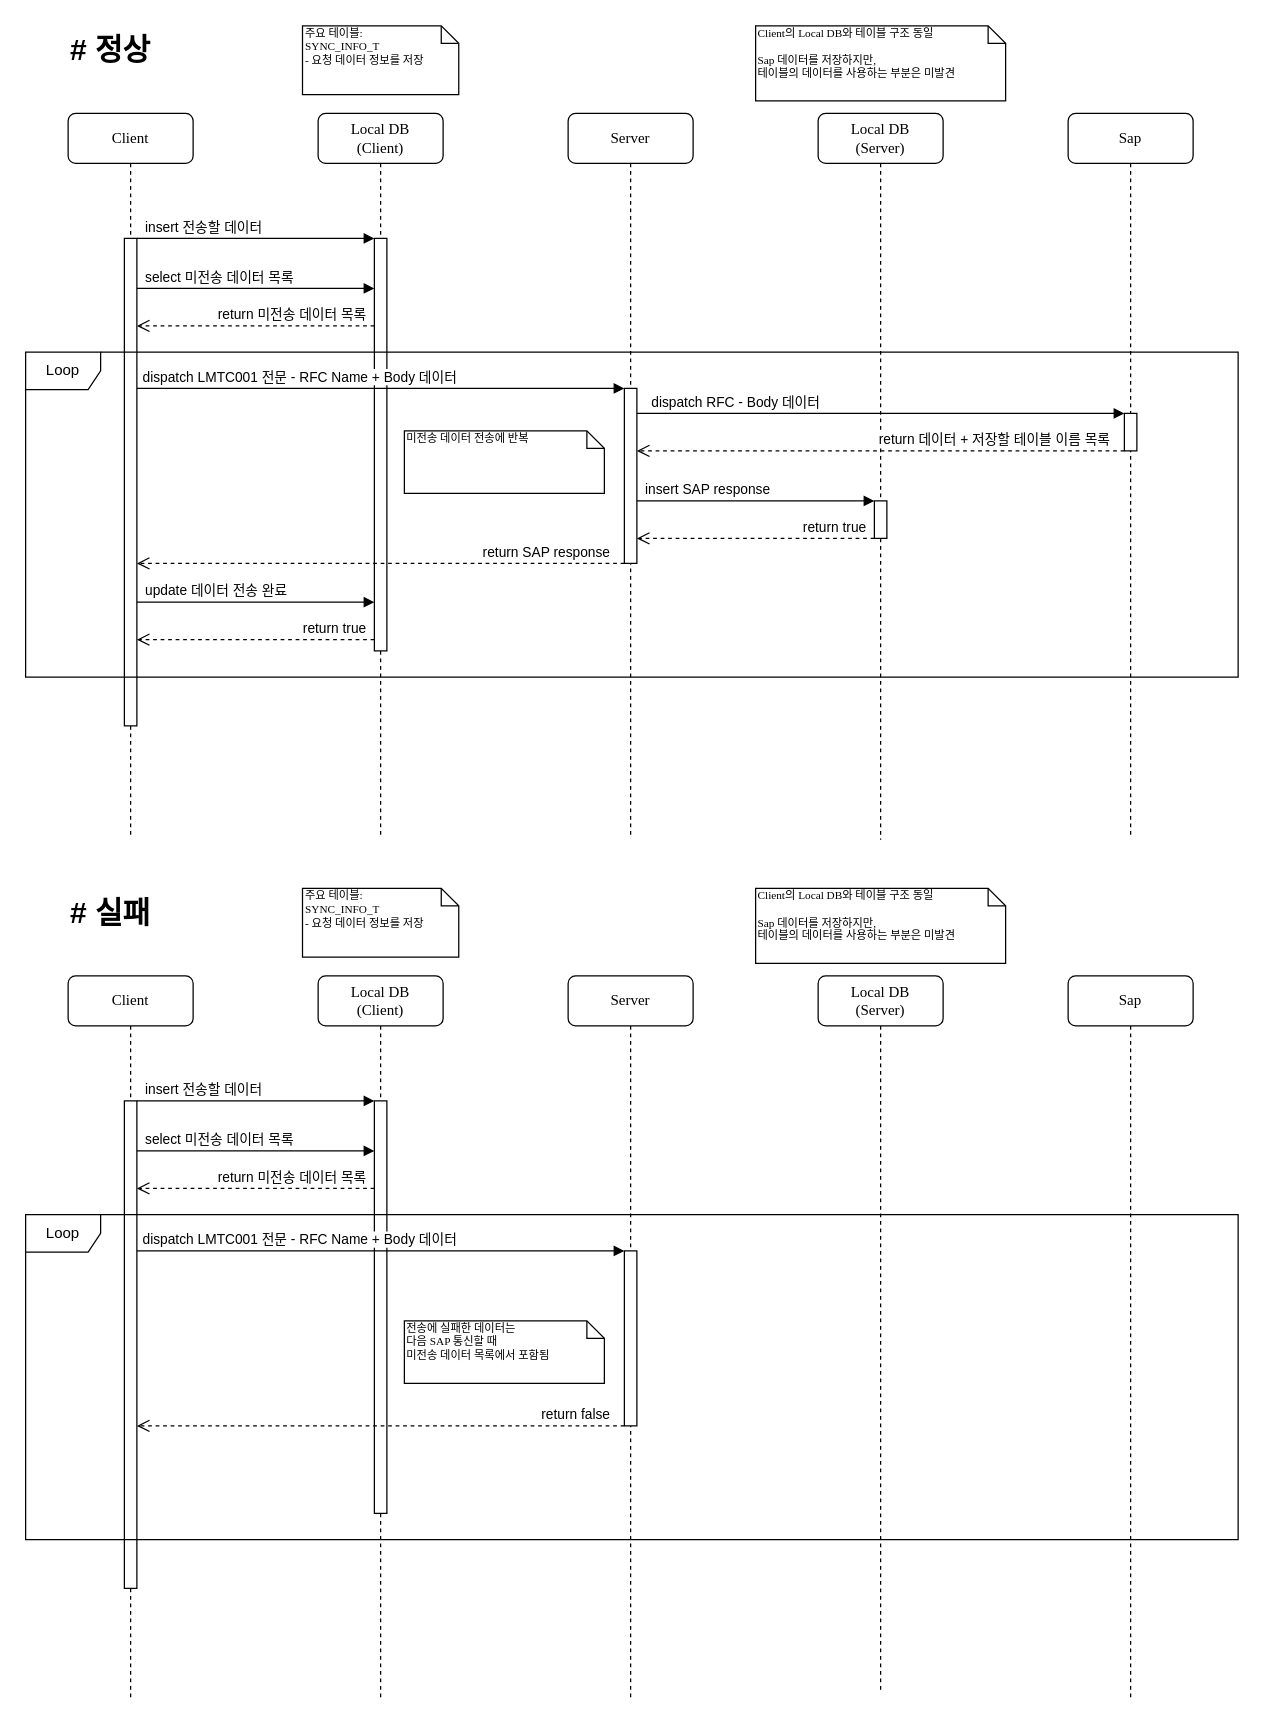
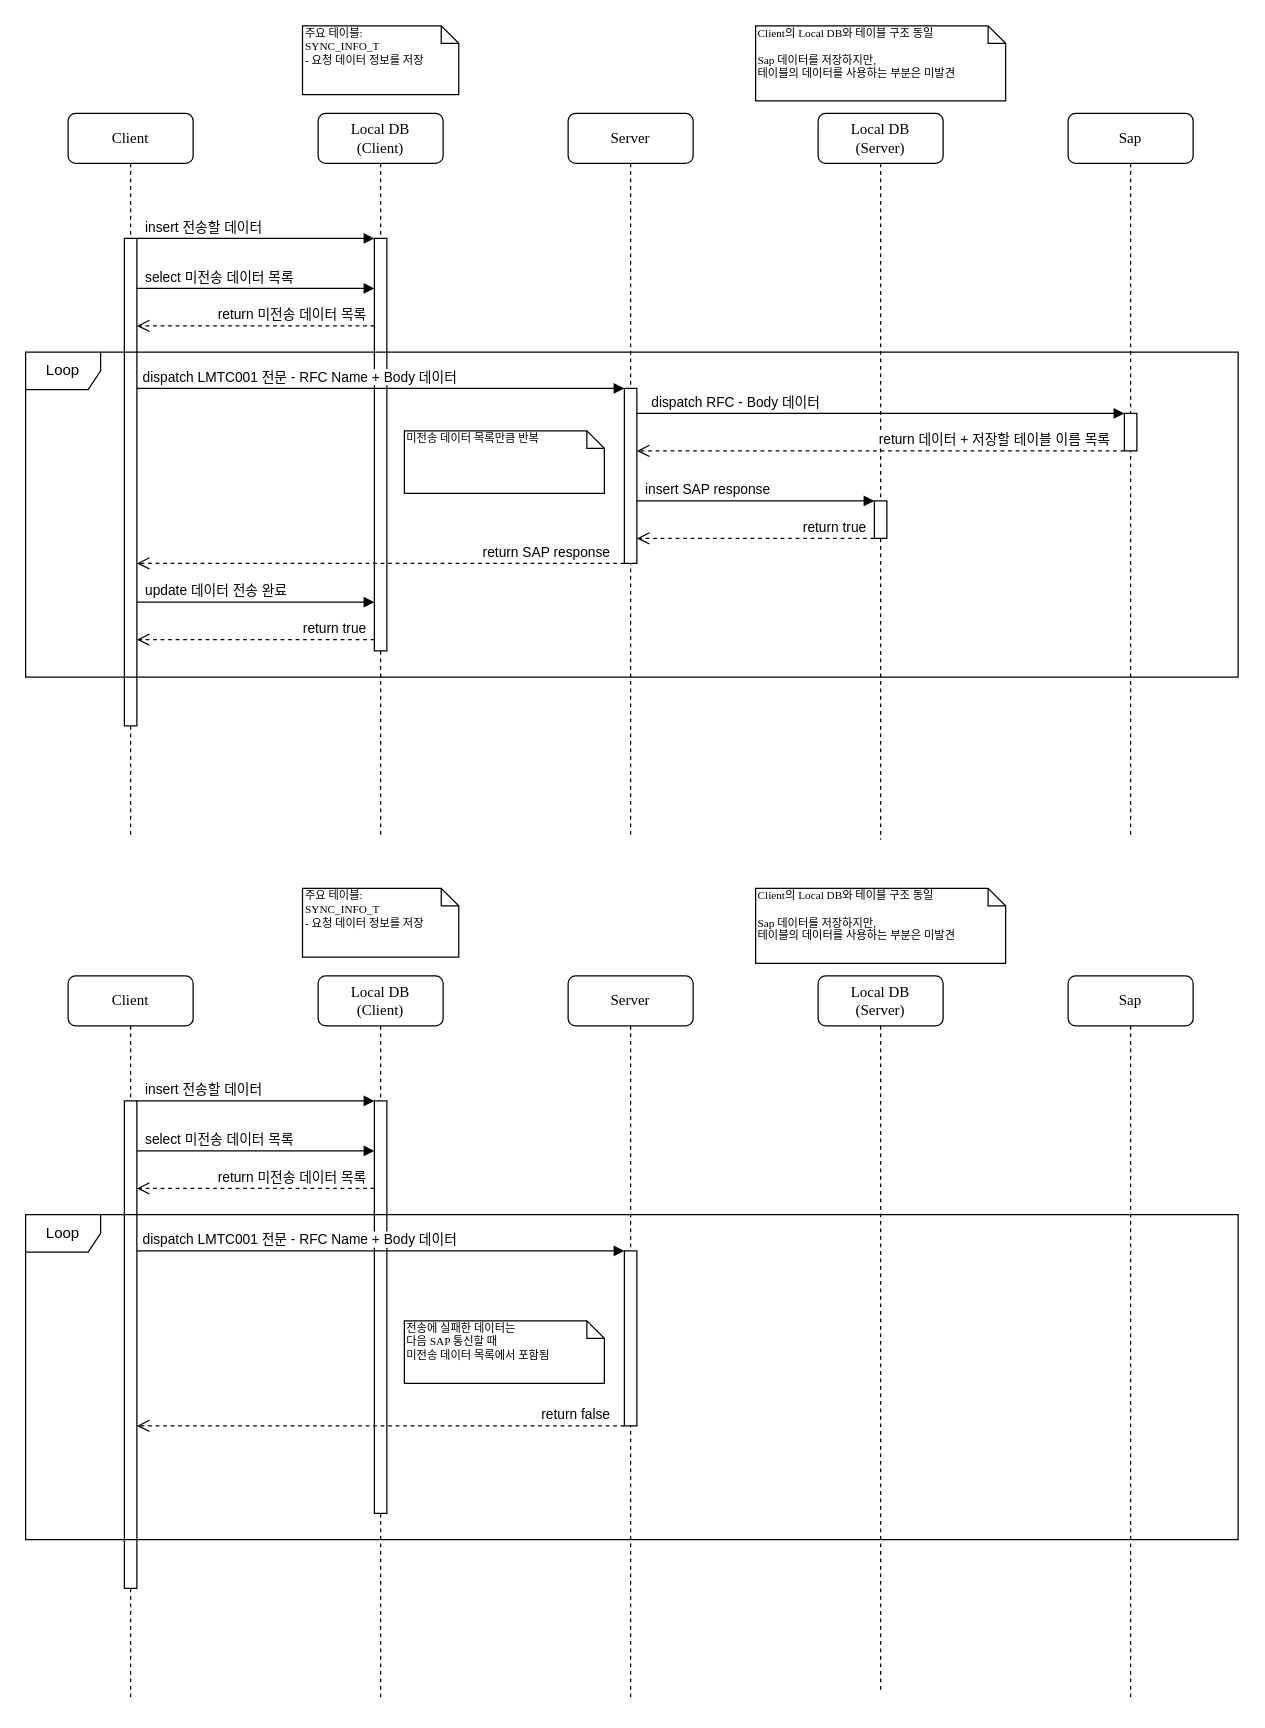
node "# 정상": removed
node "미전송 데이터 전송에 반복": label "미전송 데이터 전송에 반복" -> "미전송 데이터 목록만큼 반복"
node "# 실패": removed
